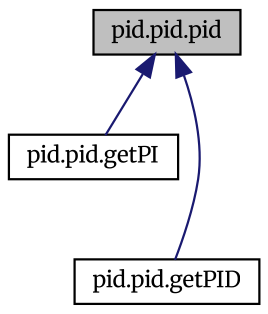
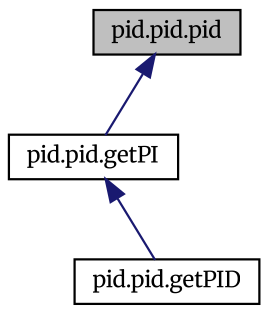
edge "pid.pid.getPID" -> "pid.pid.pid": now "pid.pid.getPID" -> "pid.pid.getPI"
